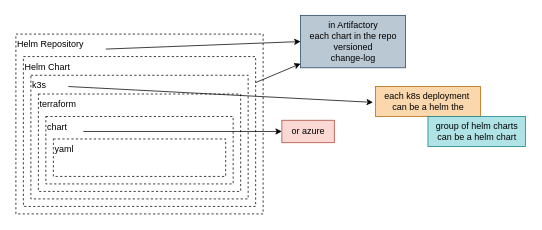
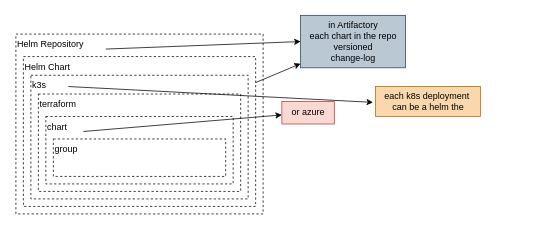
node "or azure": moved (308, 132) -> (308, 113)
node "group of helm charts can be a helm chart": removed
node "yaml": label "yaml" -> "group"
